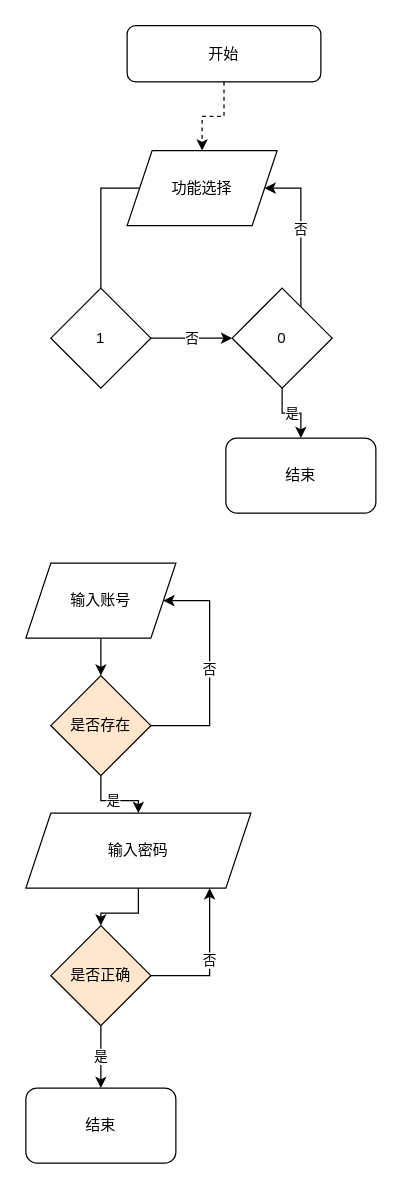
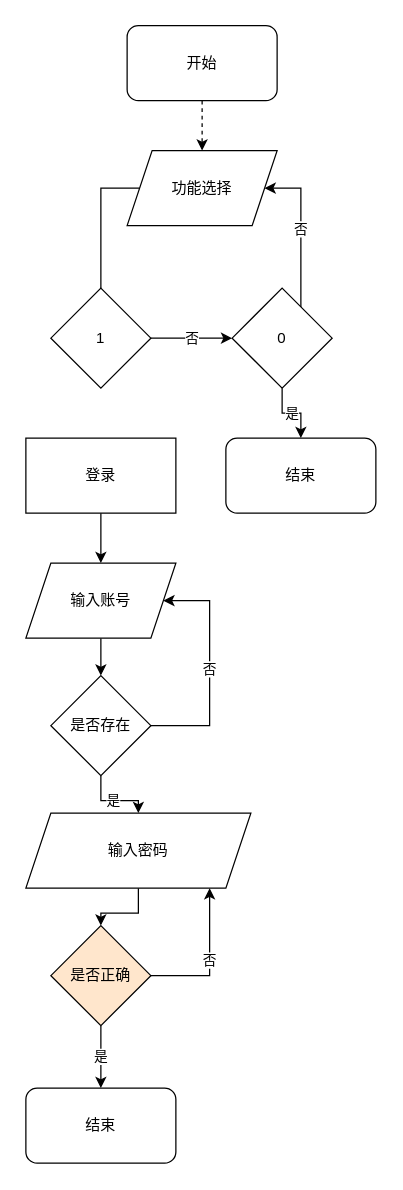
node "开始": size 194x56 -> 150x75
node "登录": added
edge "登录" -> "输入账号": added
node "是否存在": fillcolor #ffe6cc -> #ffffff
